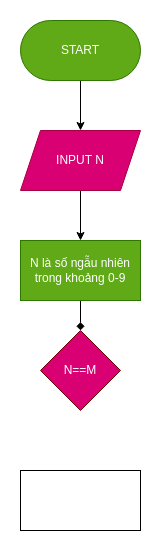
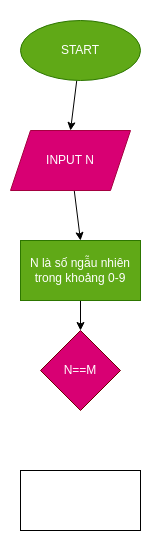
node "START": shape rounded rectangle -> ellipse
node "INPUT N": moved (81, 161) -> (71, 161)
edge "N là số ngẫu nhiên trong khoảng 0-9" -> "N==M": arrowhead diamond -> classic
